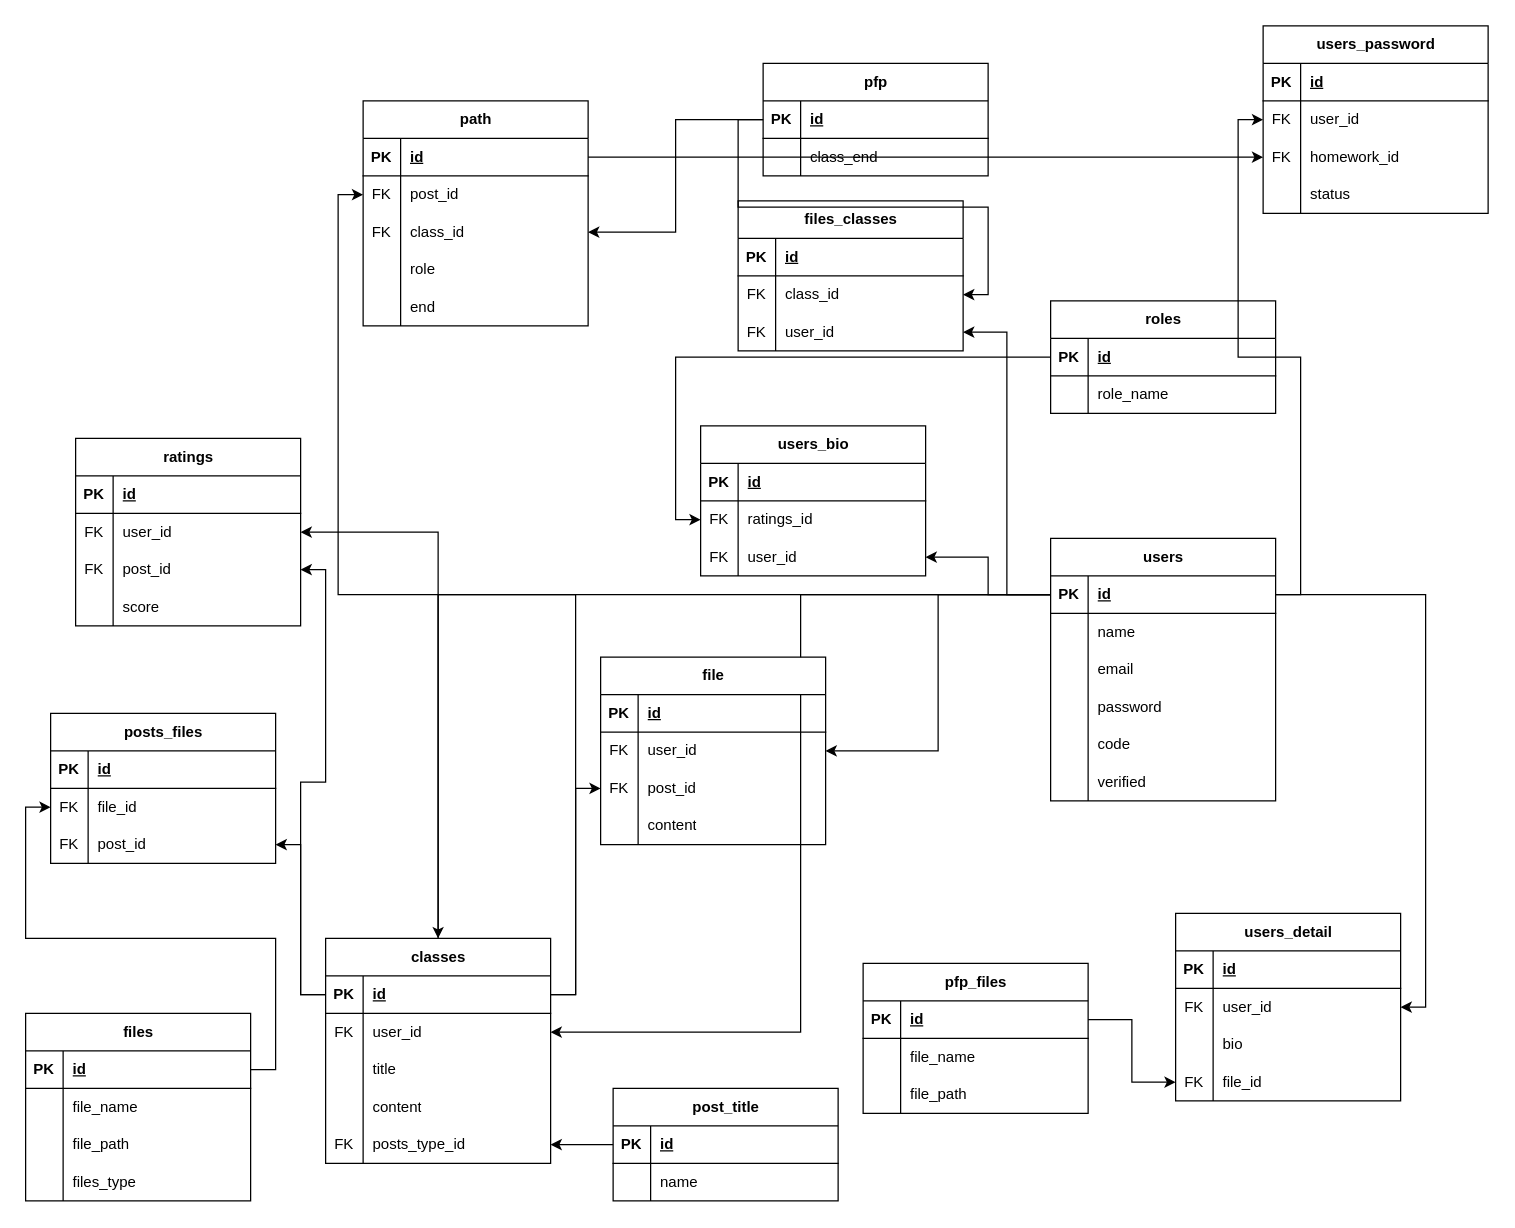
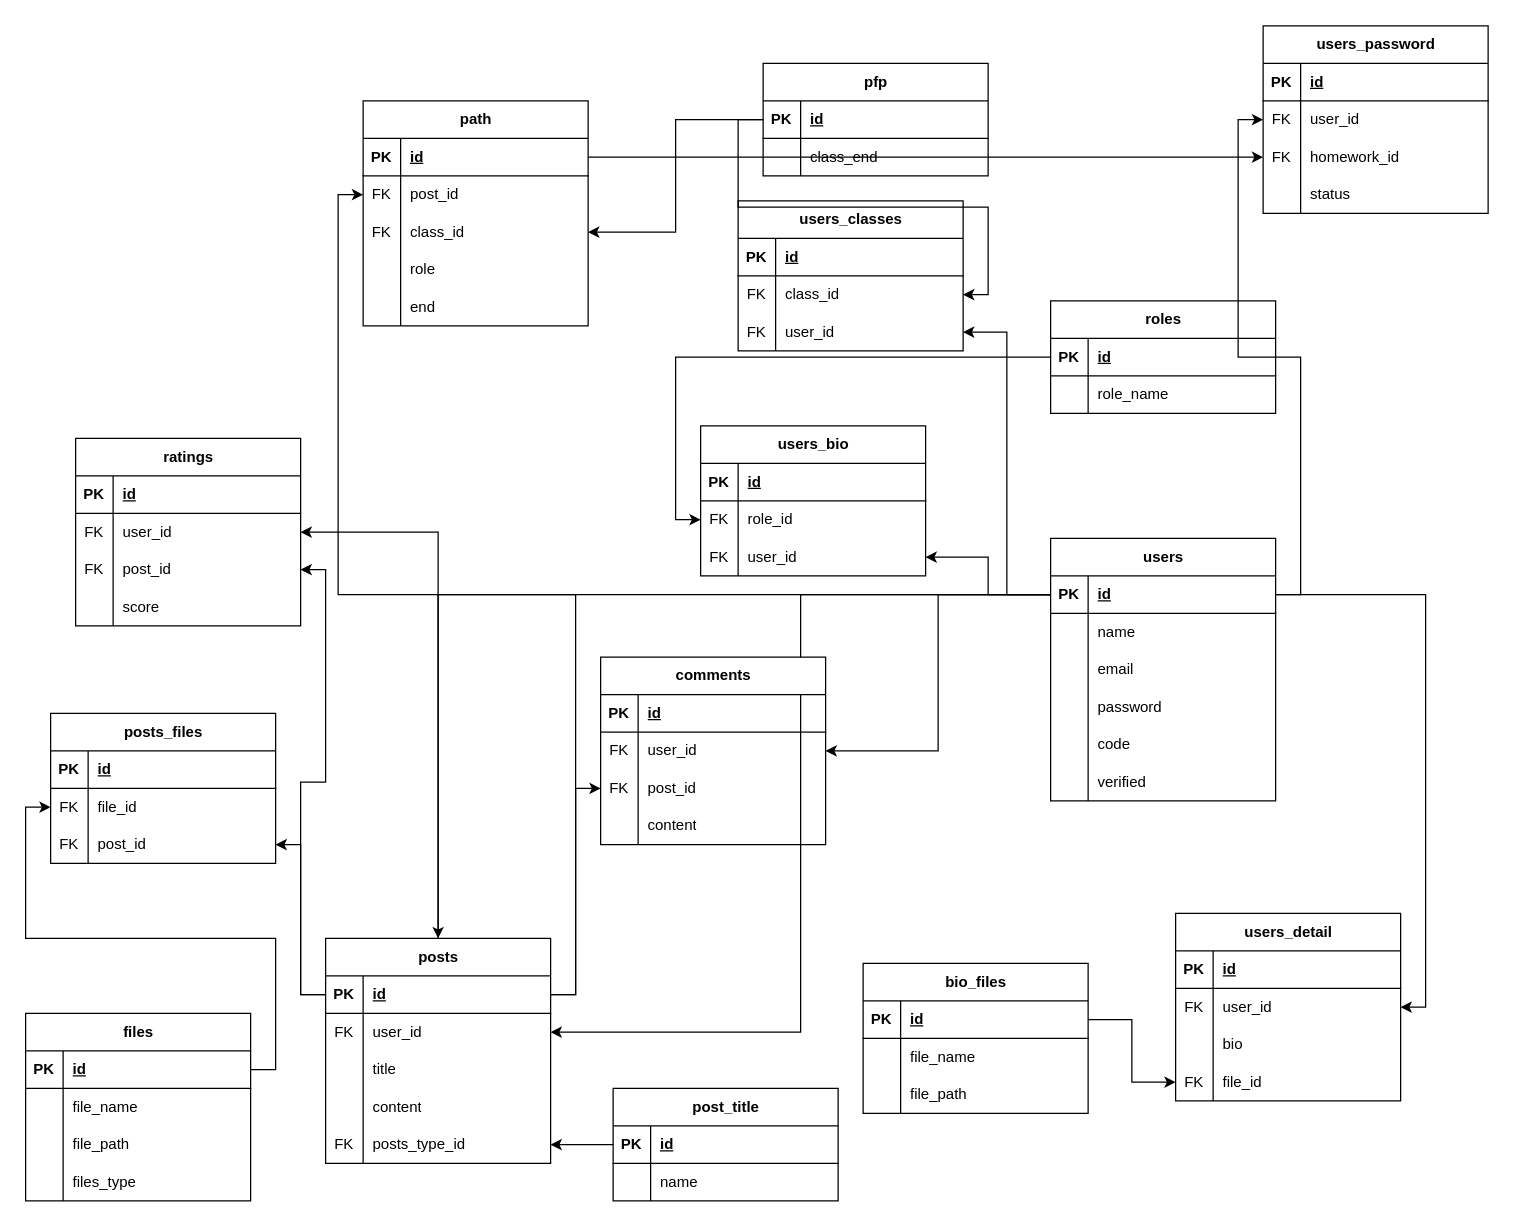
node "files_classes": label "files_classes" -> "users_classes"
node "ratings_id": label "ratings_id" -> "role_id"
node "file": label "file" -> "comments"
node "classes": label "classes" -> "posts"
node "pfp_files": label "pfp_files" -> "bio_files"
